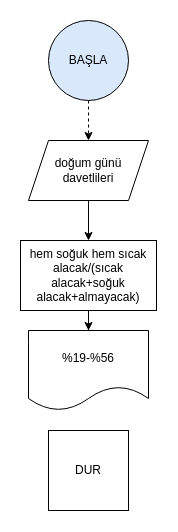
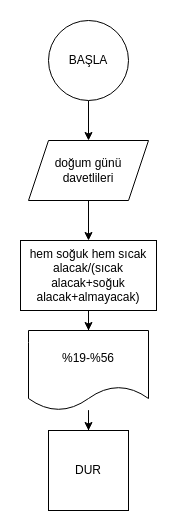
node "BAŞLA": fillcolor #dae8fc -> #ffffff
edge "BAŞLA" -> "doğum günü davetlileri": style dashed -> solid
edge "%19-%56" -> "DUR": added
